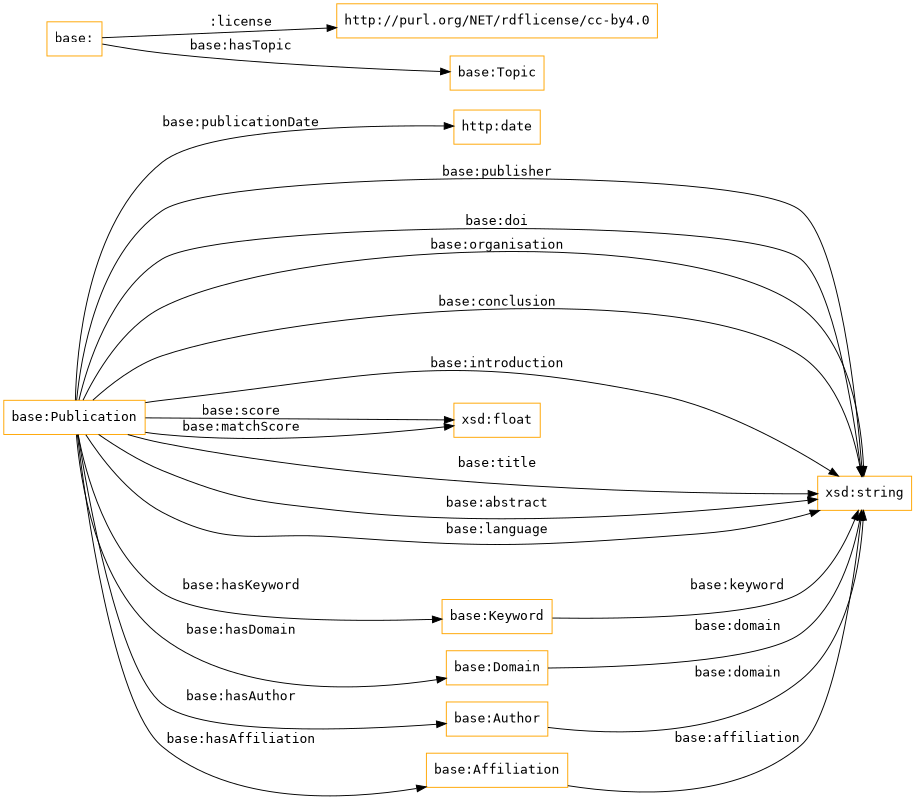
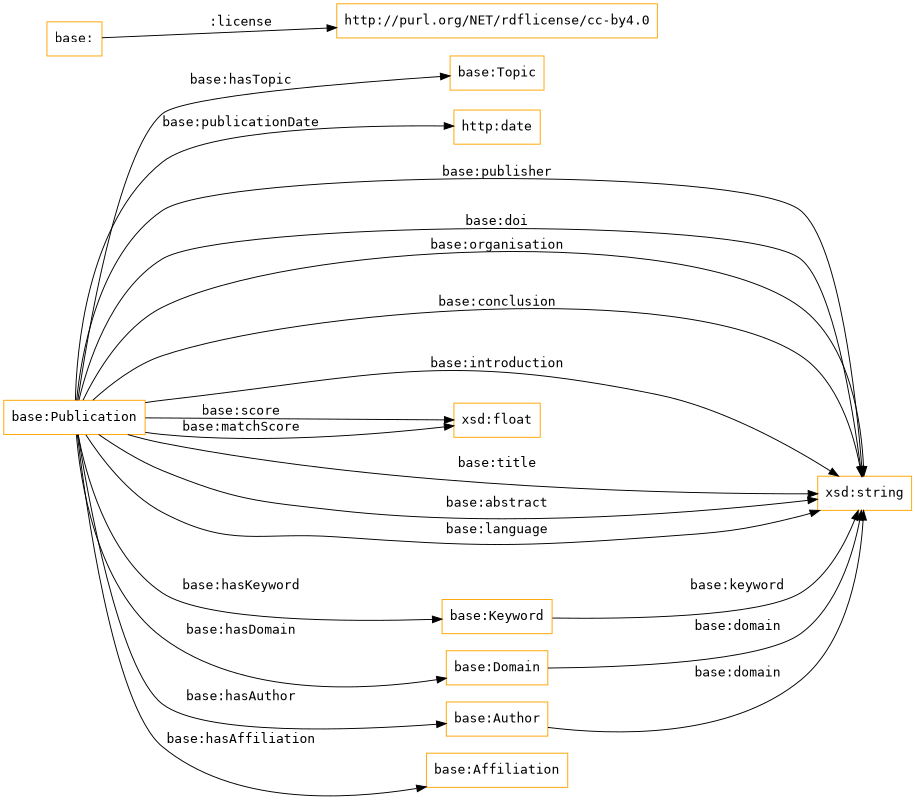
edge "base:" -> "base:Topic": now "base:Publication" -> "base:Topic"
edge "base:Affiliation" -> "xsd:string": removed, label "base:affiliation"
